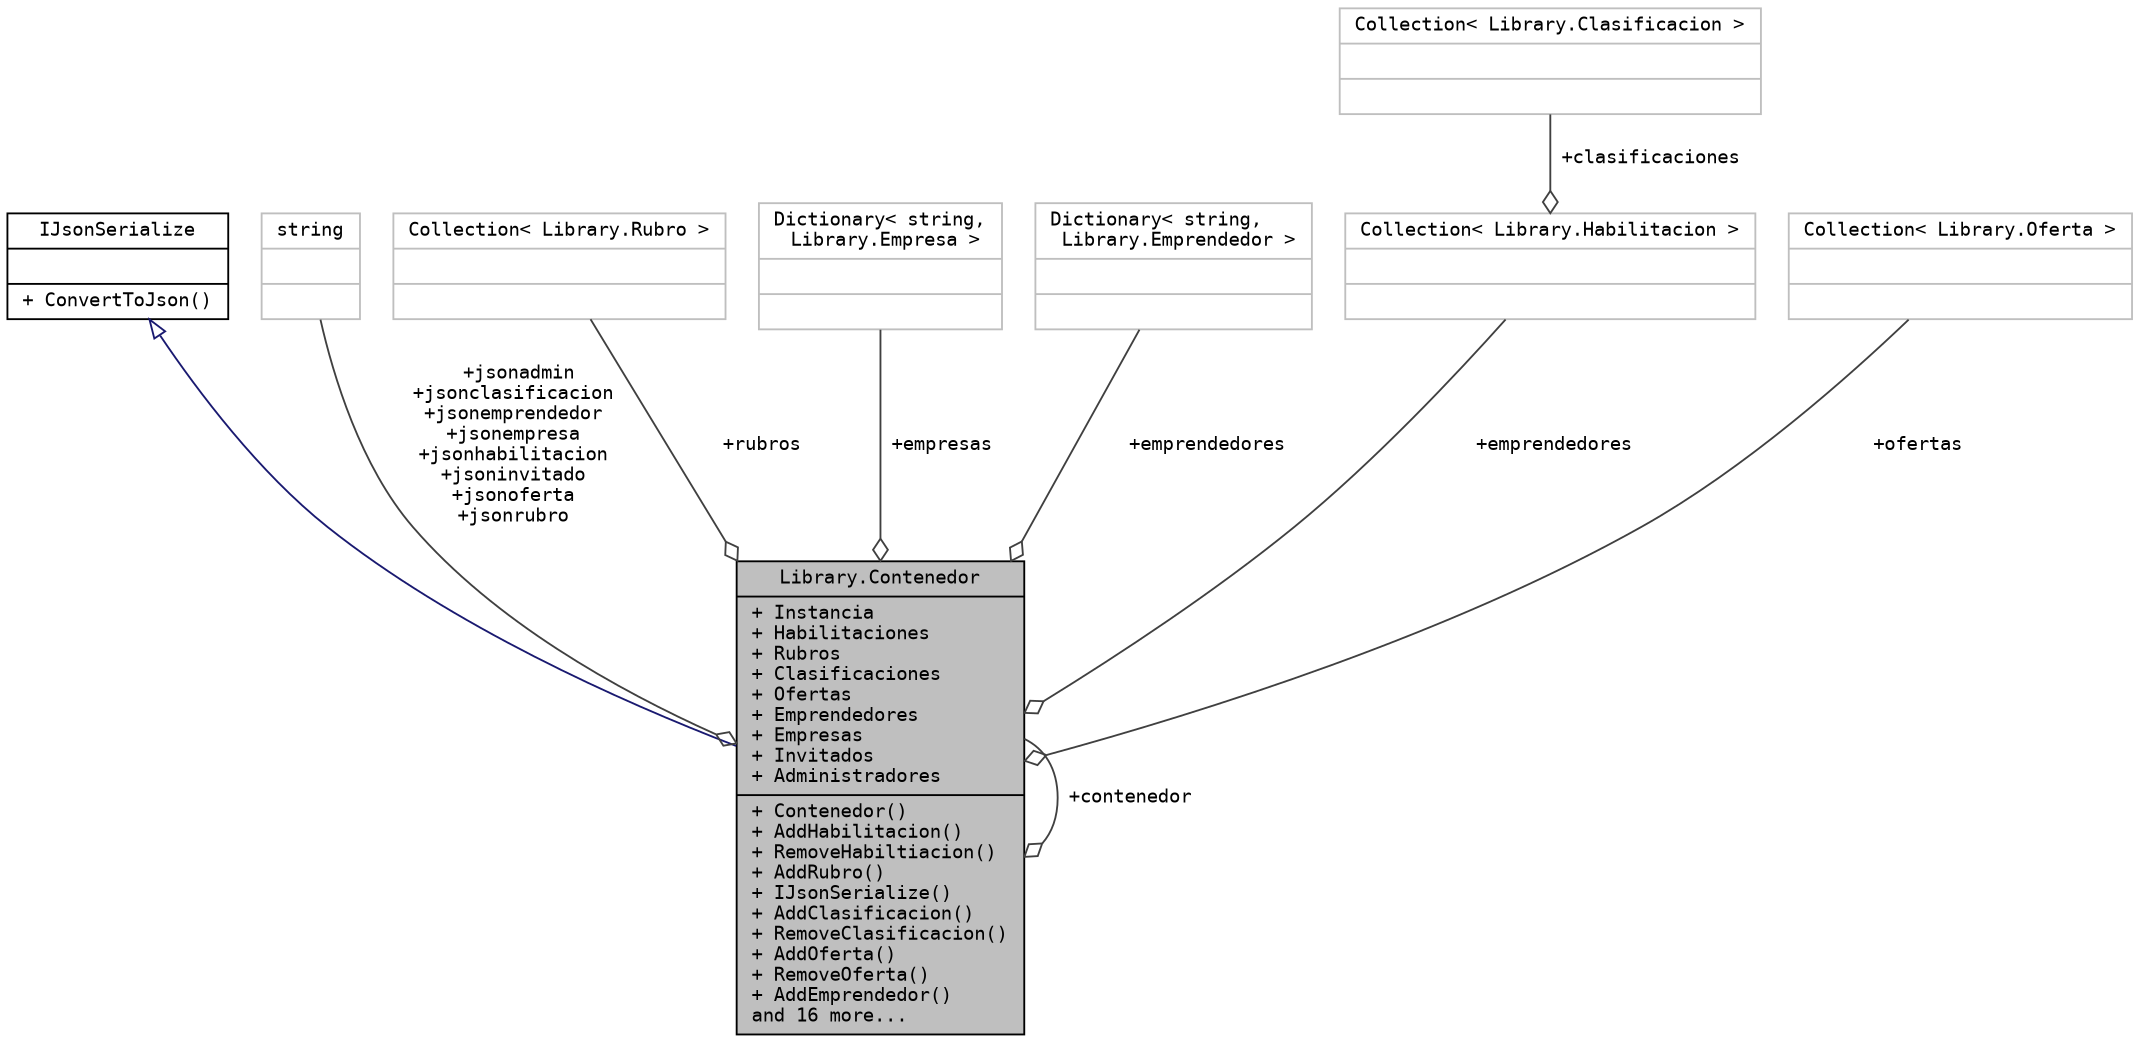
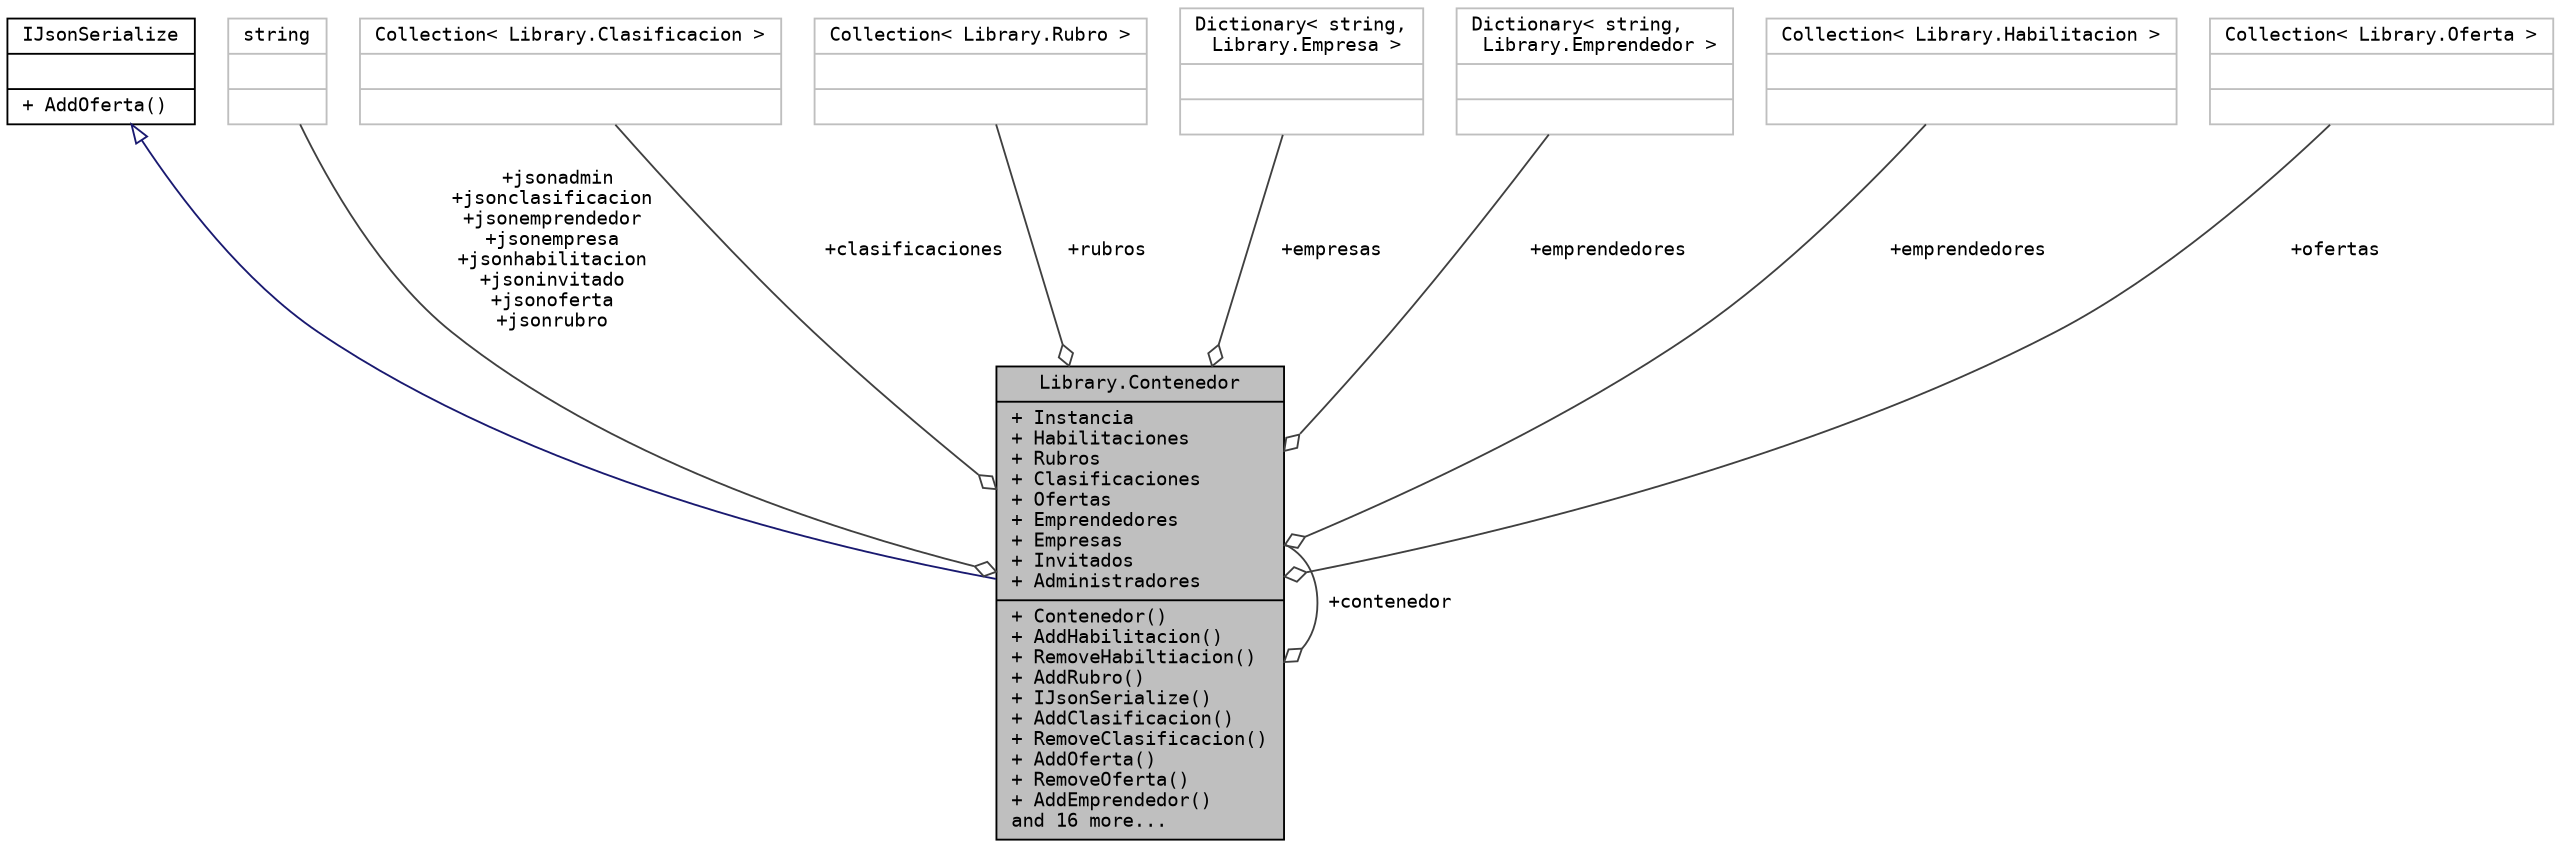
edge "Collection< Library.Clasificacion >" -> "Collection< Library.Habilitacion >": now "Collection< Library.Clasificacion >" -> "Library.Contenedor"
node "IJsonSerialize": text "+ ConvertToJson()" -> "+ AddOferta()"
